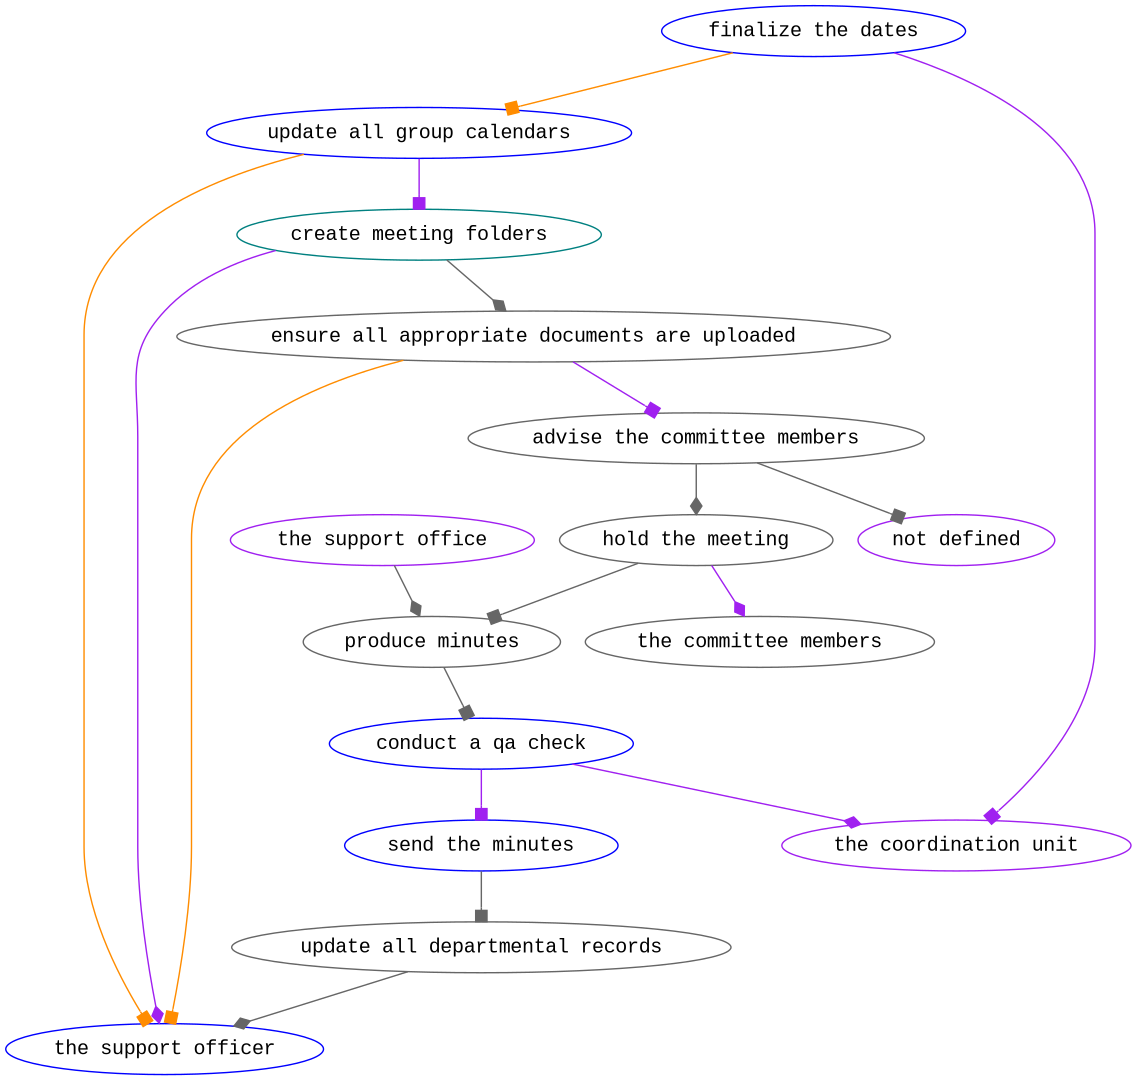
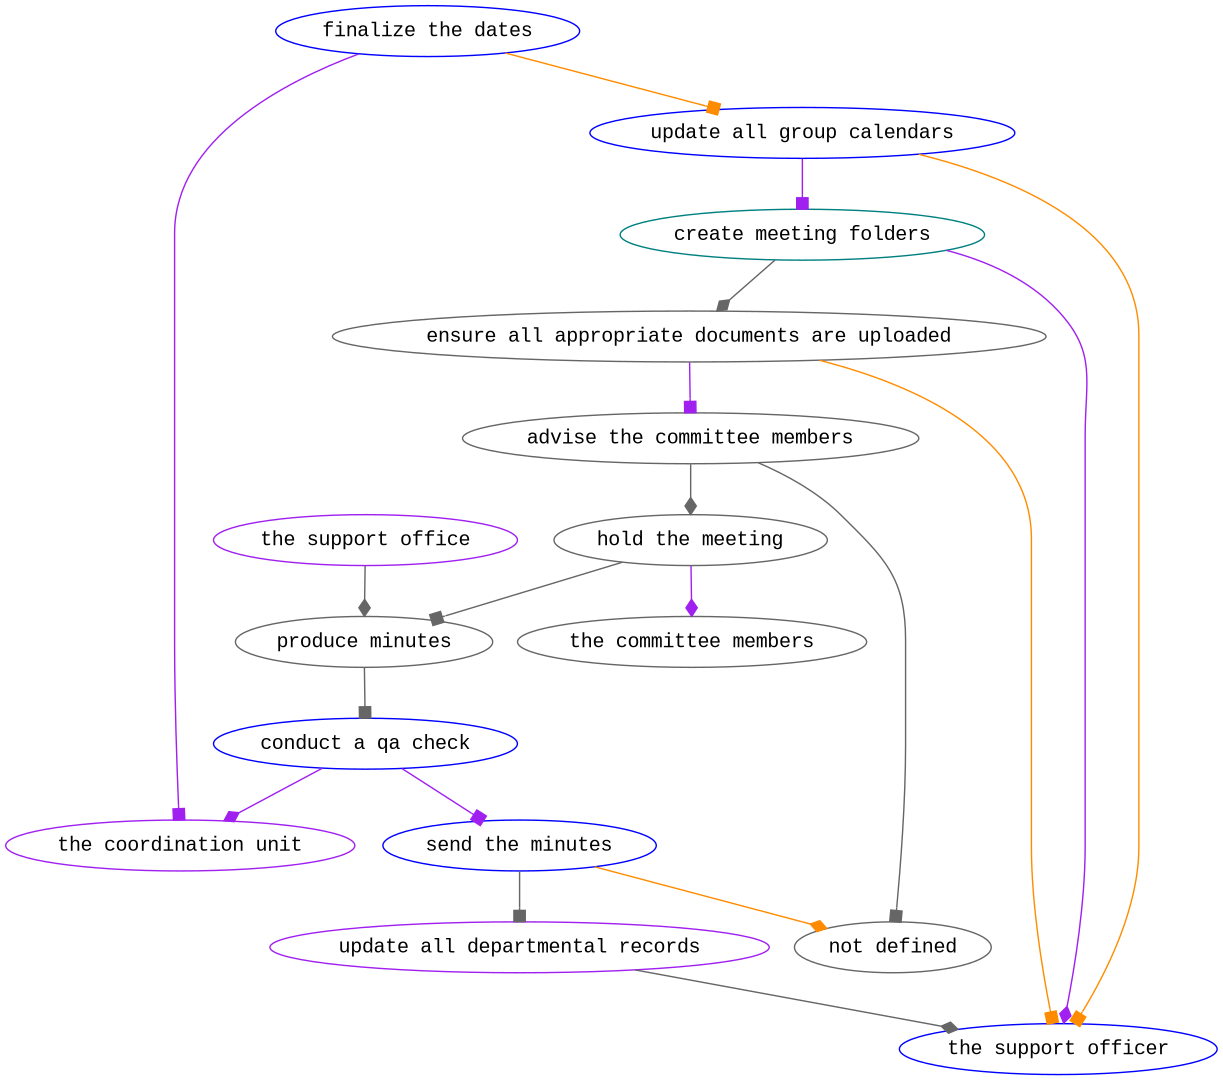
node "not defined": color purple -> gray40
edge "send the minutes" -> "not defined": added
node "update all departmental records": color gray40 -> purple
